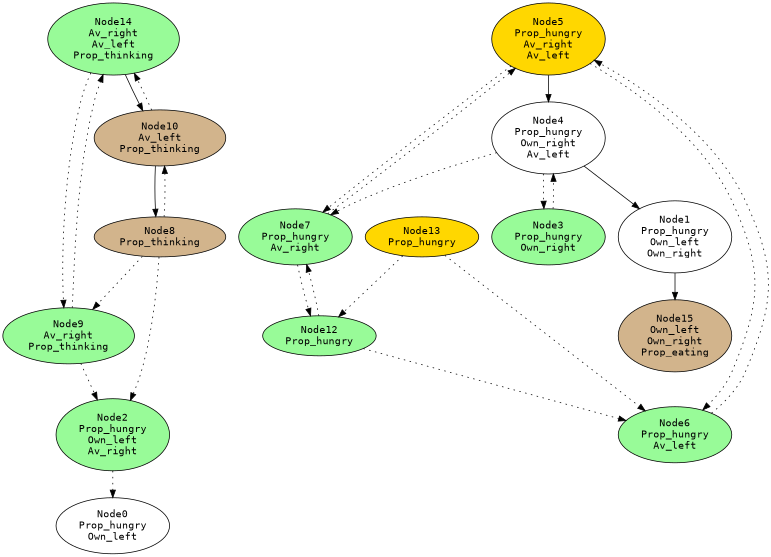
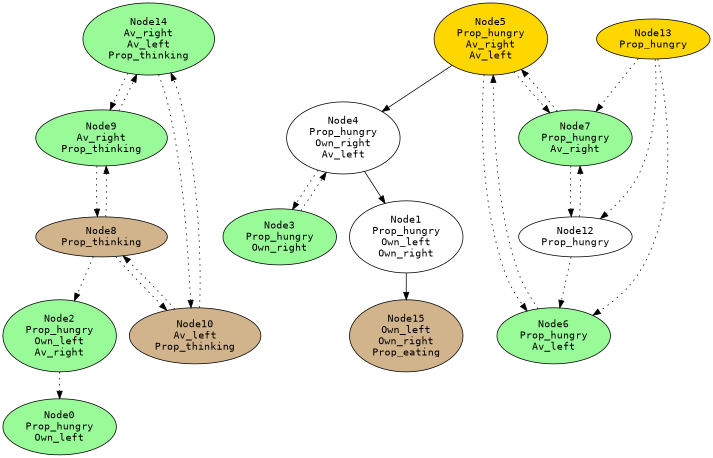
edge "Node14 Av_right Av_left Prop_thinking" -> "Node10 Av_left Prop_thinking": style solid -> dotted
edge "Node4 Prop_hungry Own_right Av_left" -> "Node7 Prop_hungry Av_right": now "Node13 Prop_hungry" -> "Node7 Prop_hungry Av_right"
edge "Node10 Av_left Prop_thinking" -> "Node8 Prop_thinking": style solid -> dotted
node "Node12 Prop_hungry": fillcolor palegreen -> white
edge "Node9 Av_right Prop_thinking" -> "Node2 Prop_hungry Own_left Av_right": now "Node9 Av_right Prop_thinking" -> "Node8 Prop_thinking"
node "Node0 Prop_hungry Own_left": fillcolor white -> palegreen
